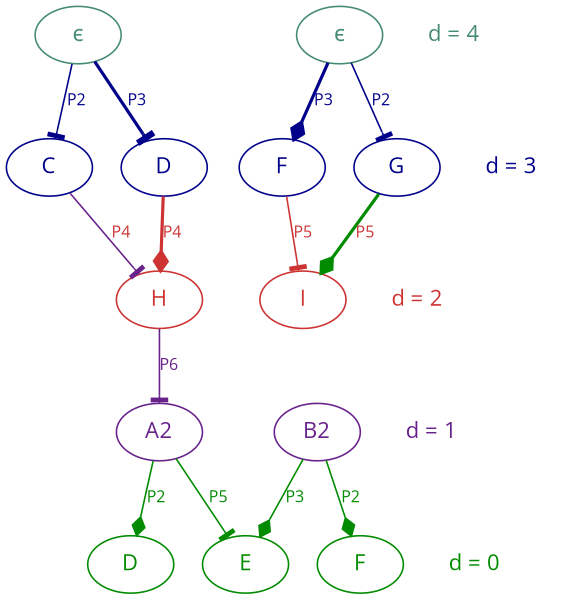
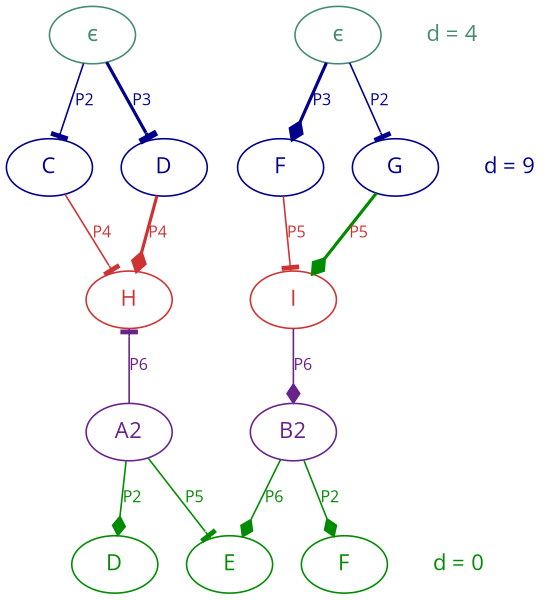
node "d = 3": label "d = 3" -> "d = 9"
edge "C" -> "H": color darkorchid4 -> brown3
node "d = 2": removed
edge "I" -> "B2": added, label "P6"
edge "H" -> "A2": reversed
node "d = 1": removed
edge "B2" -> "E": label "P3" -> "P6"
